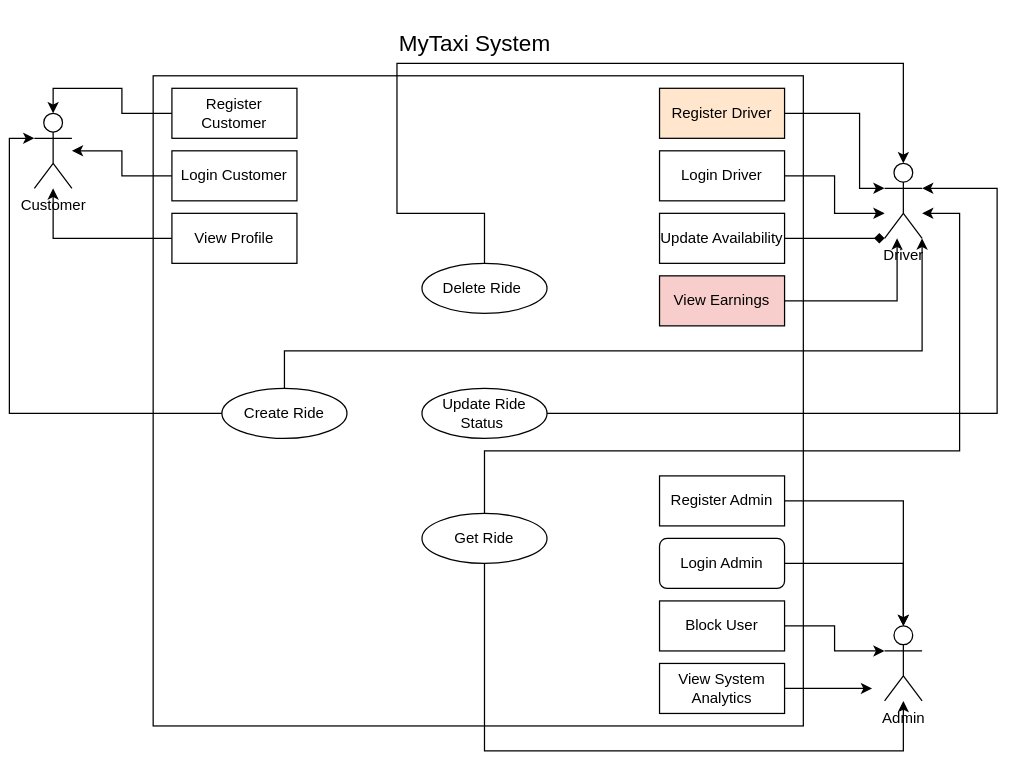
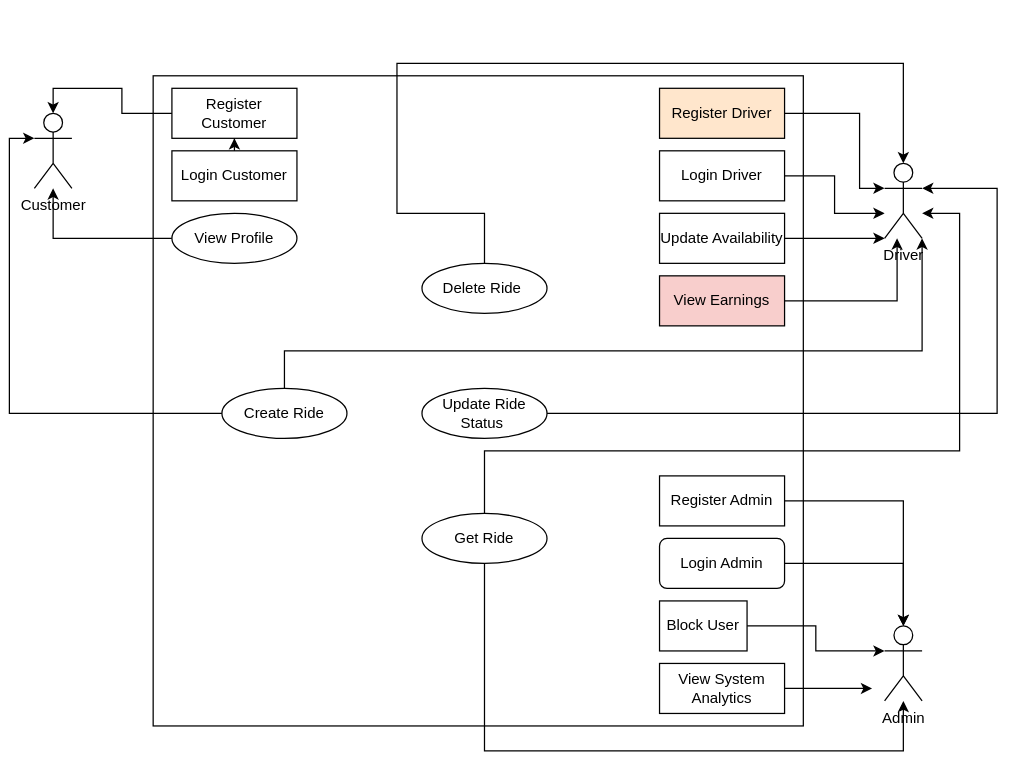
node "MyTaxi System": removed
edge "Login Customer" -> "Customer": now "Login Customer" -> "Register Customer"
node "View Profile": shape rectangle -> ellipse
edge "Update Availability" -> "Driver": arrowhead diamond -> classic
node "Block User": size 125x50 -> 88x50
